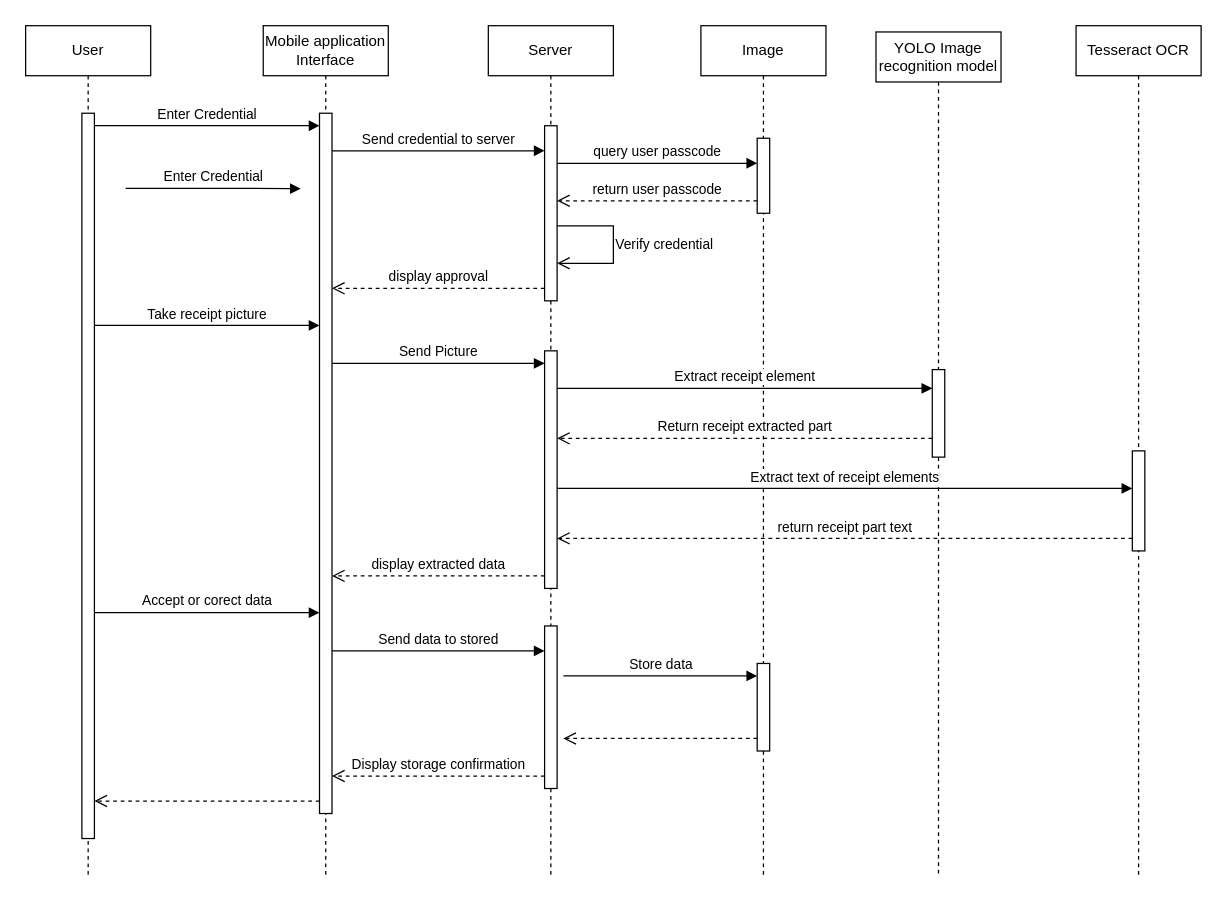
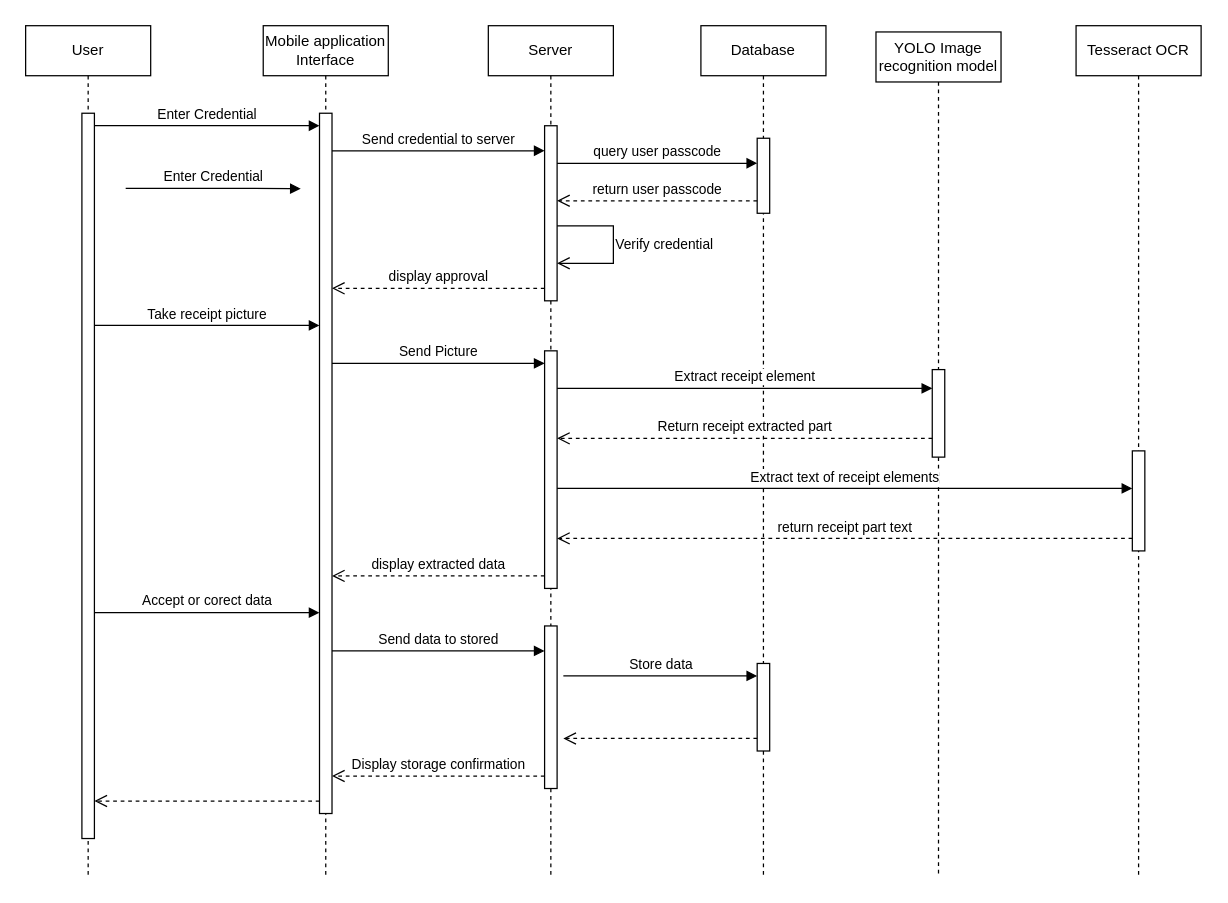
node "Image": label "Image" -> "Database"
